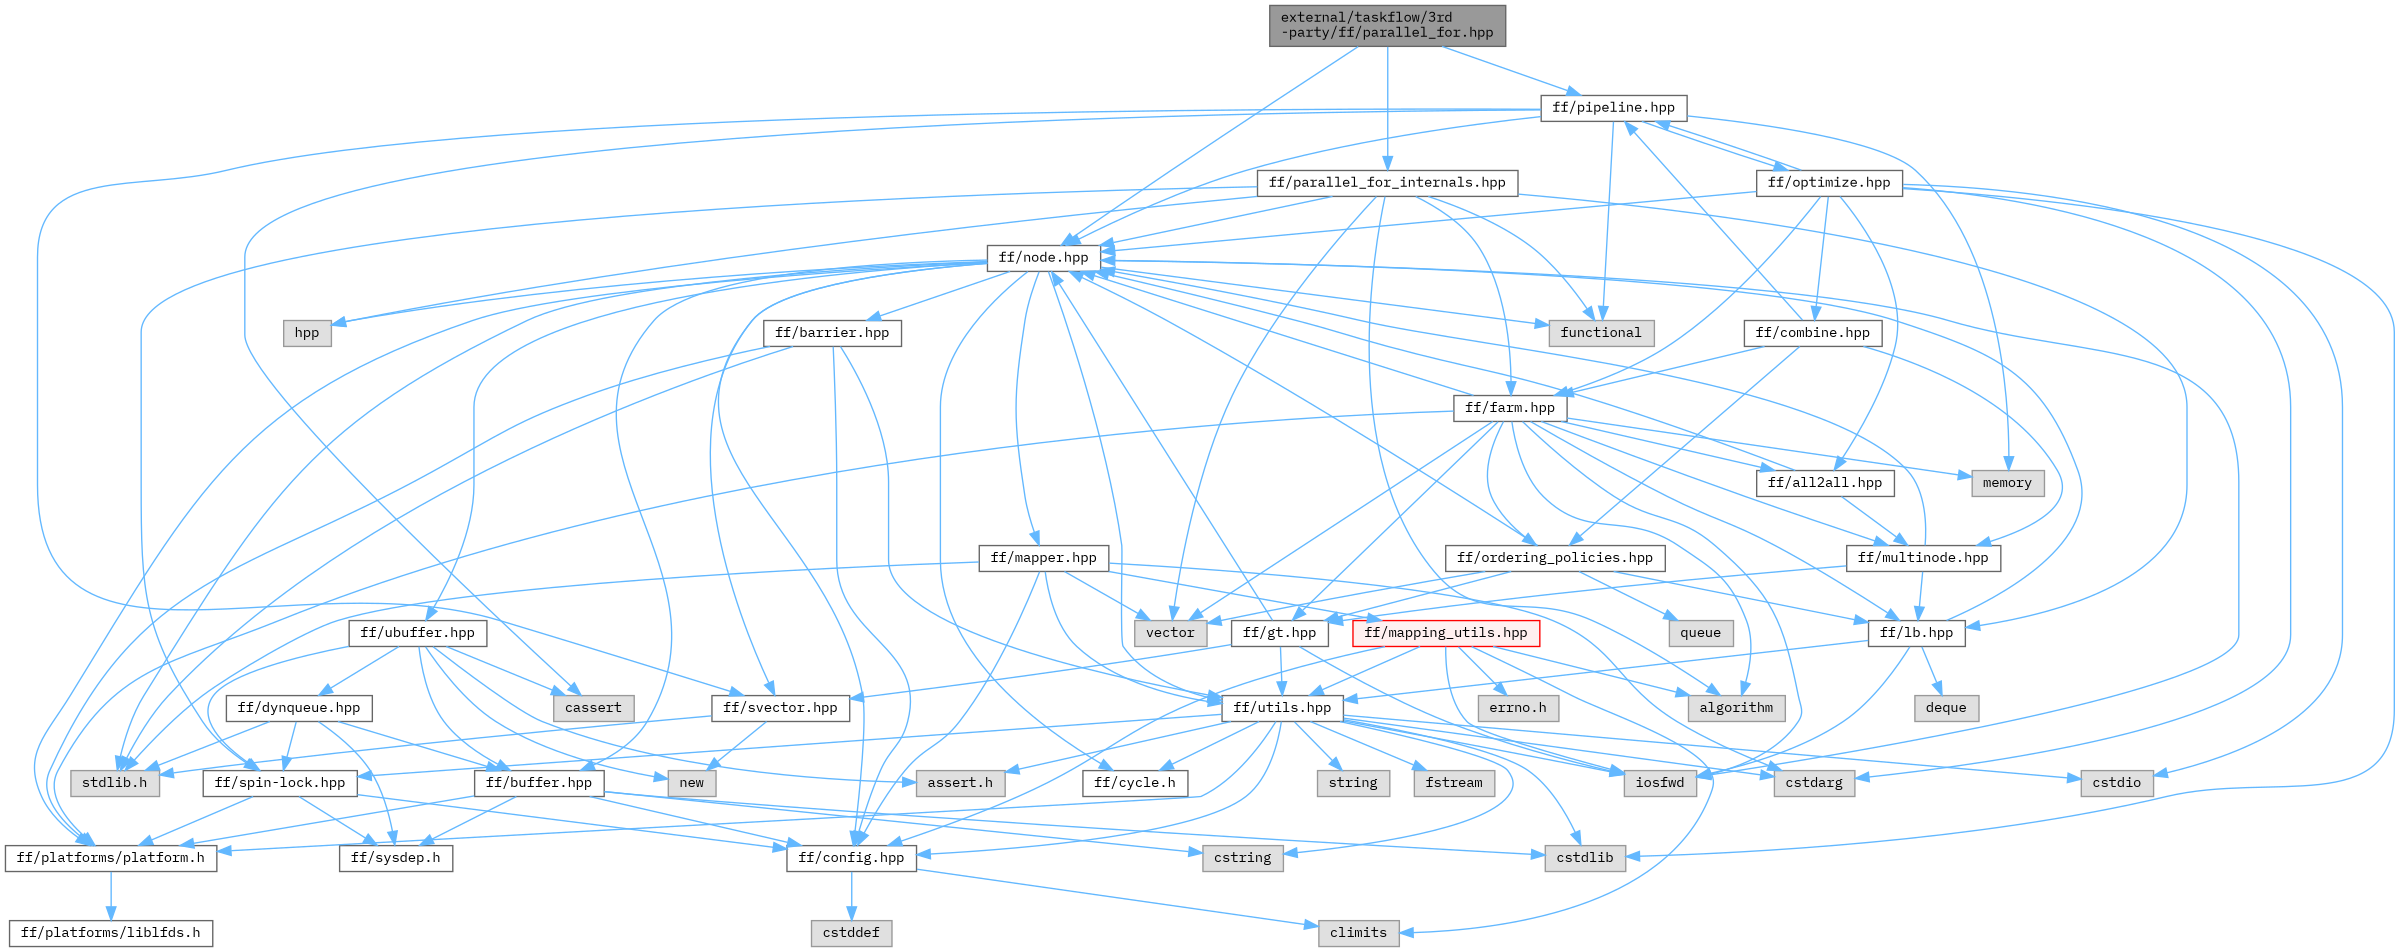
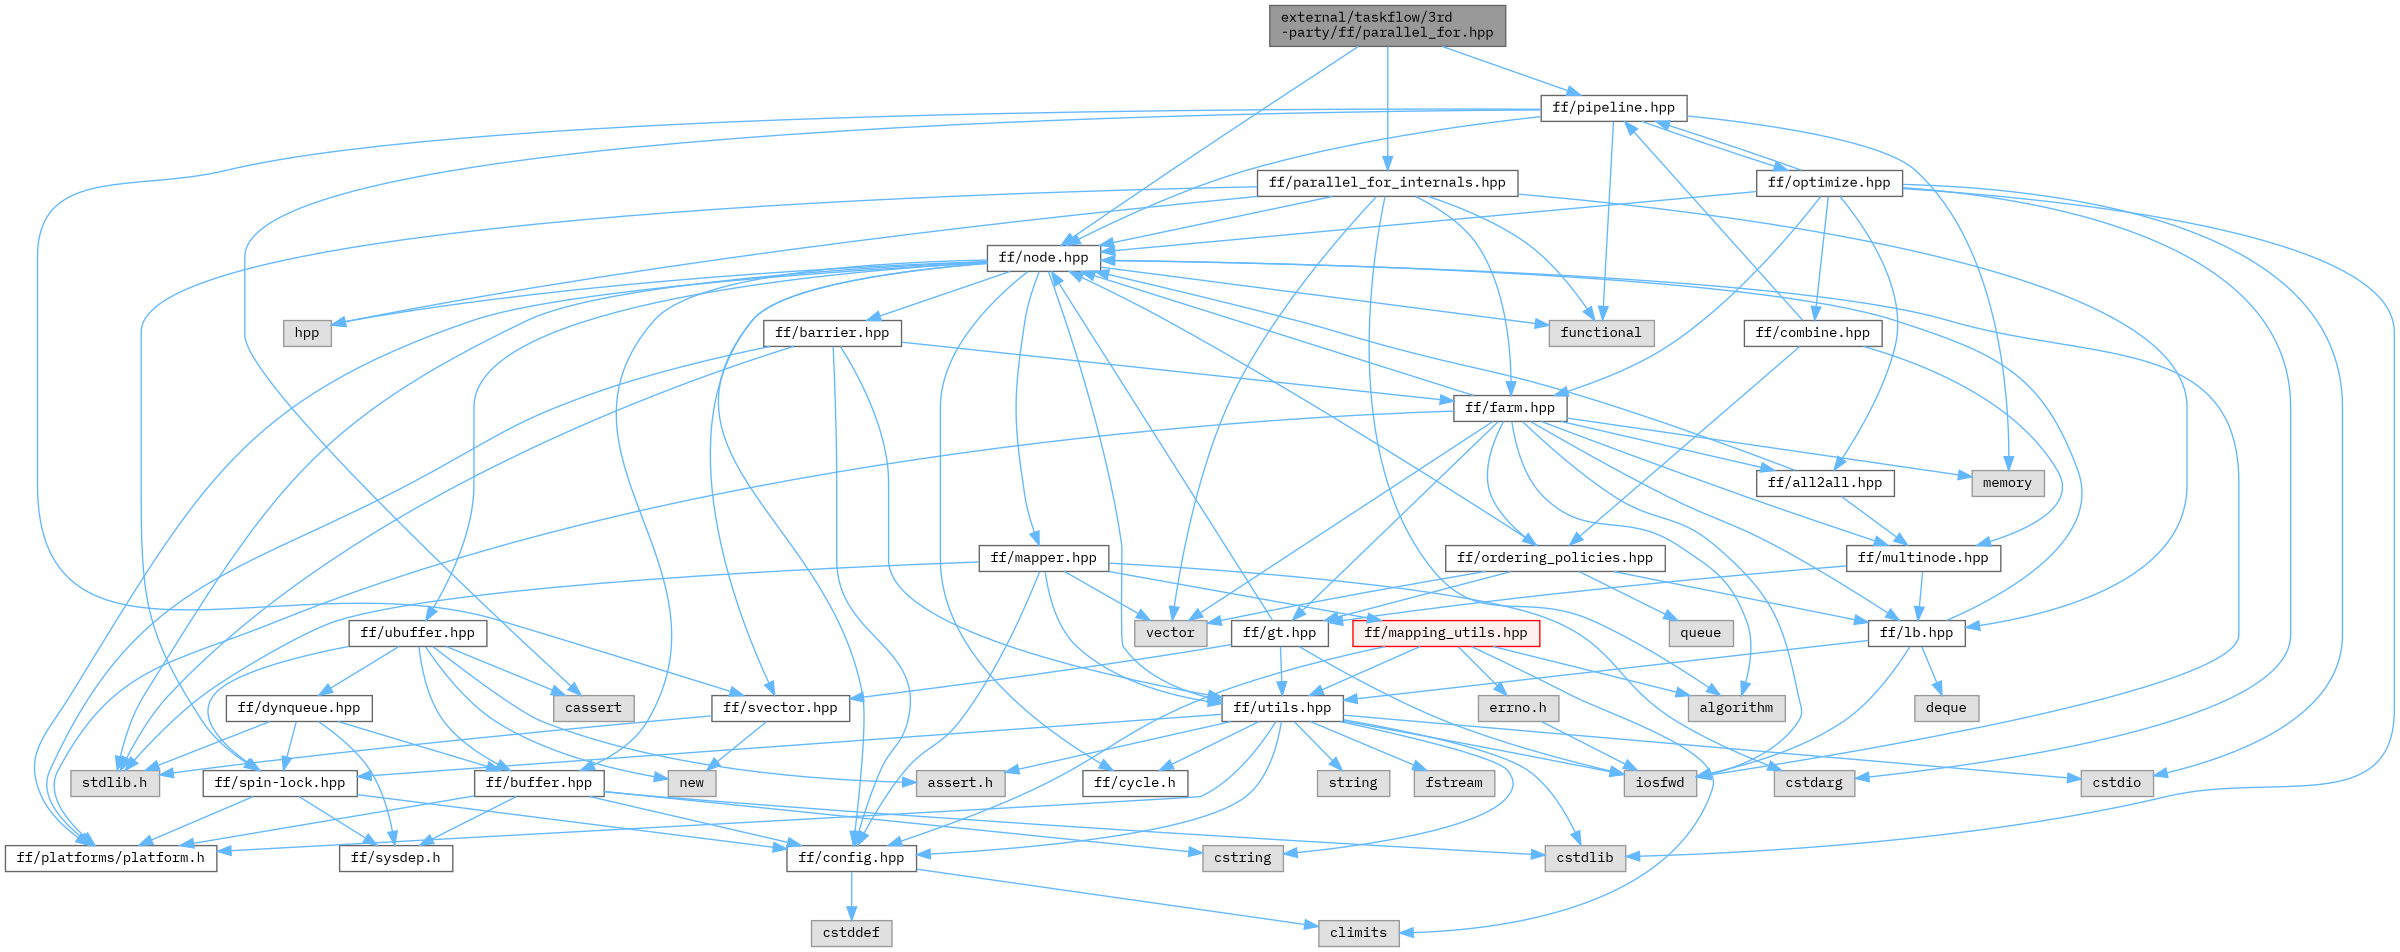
edge "ff/multinode.hpp" -> "ff/node.hpp": removed
edge "ff/combine.hpp" -> "ff/farm.hpp": now "ff/barrier.hpp" -> "ff/farm.hpp"
edge "ff/mapping_utils.hpp" -> "iosfwd": now "errno.h" -> "iosfwd"
edge "ff/utils.hpp" -> "cstdarg": removed
node "ff/platforms/liblfds.h": removed
